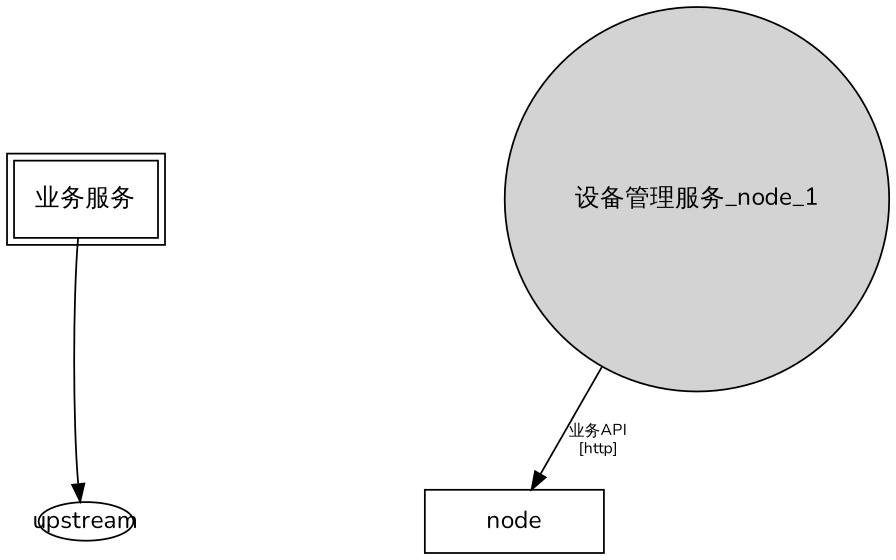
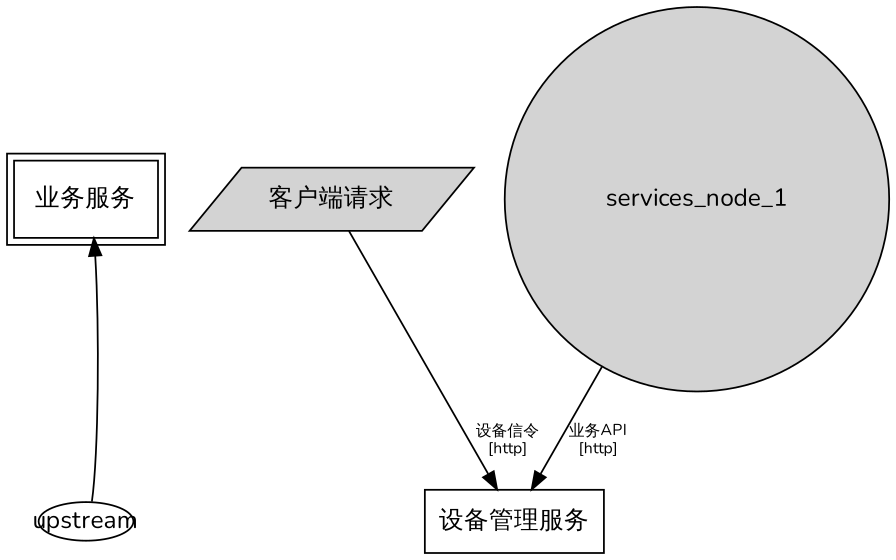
node "客户端请求": added
node "设备管理服务_node_1": label "设备管理服务_node_1" -> "services_node_1"
edge "业务服务" -> "upstream": reversed
node "node": label "node" -> "设备管理服务"
